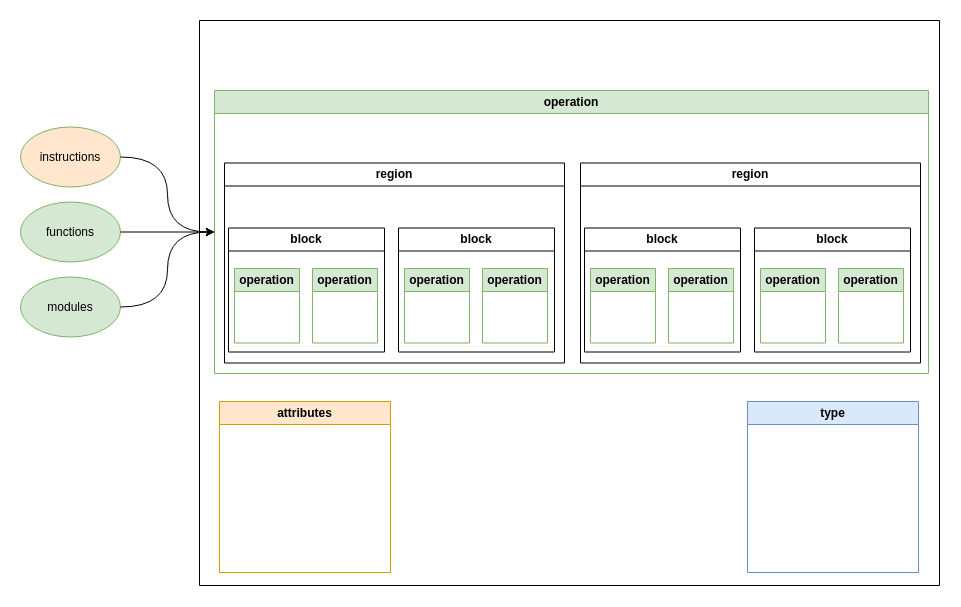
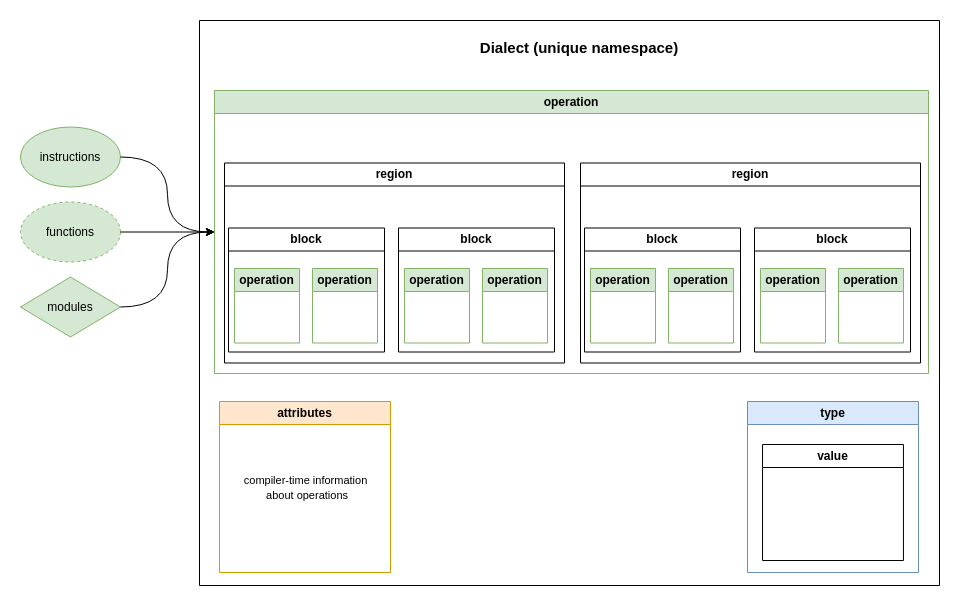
node "Dialect (unique namespace)": added
node "instructions": fillcolor #ffe6cc -> #d5e8d4
node "functions": style solid -> dashed
node "modules": shape ellipse -> diamond
node "compiler-time information about operations": added
node "value": added
